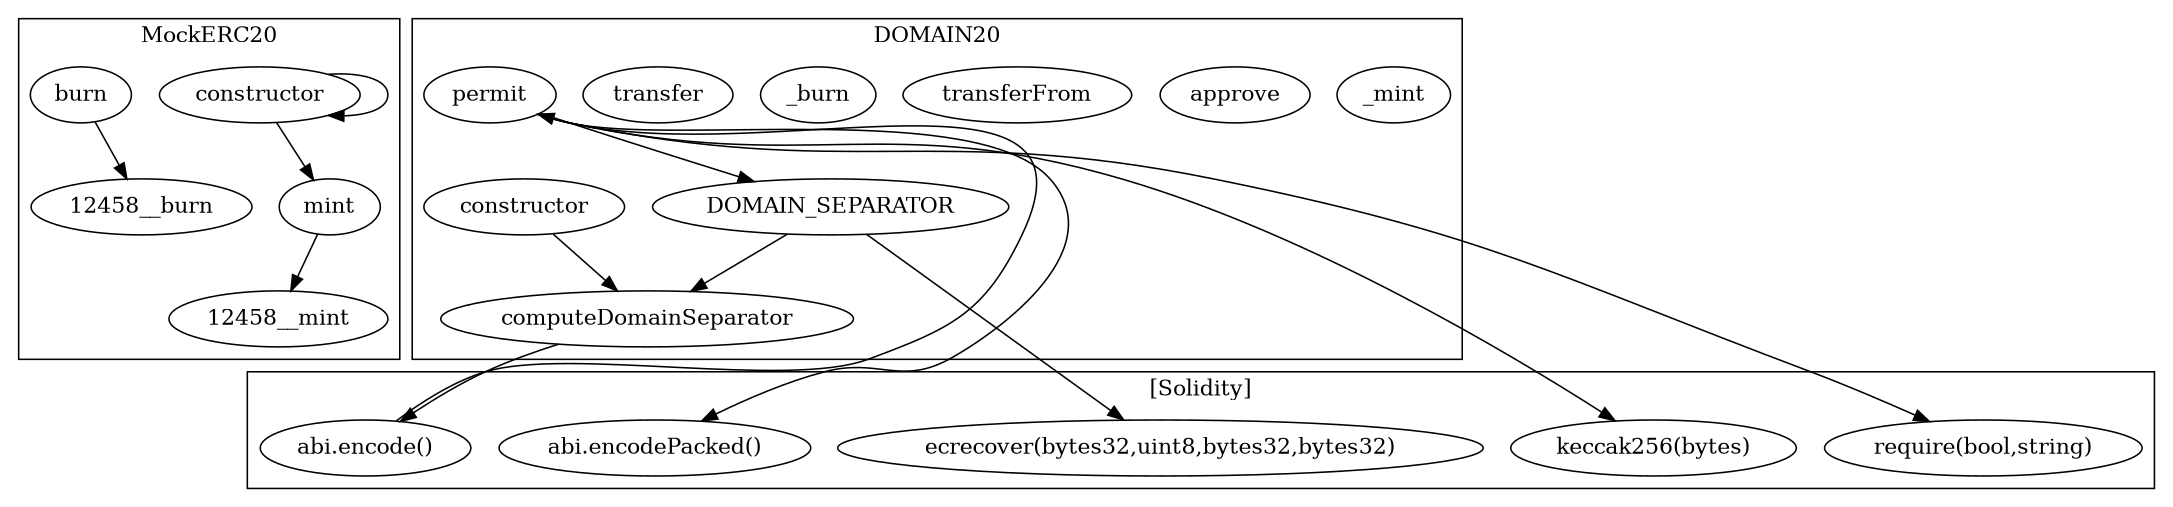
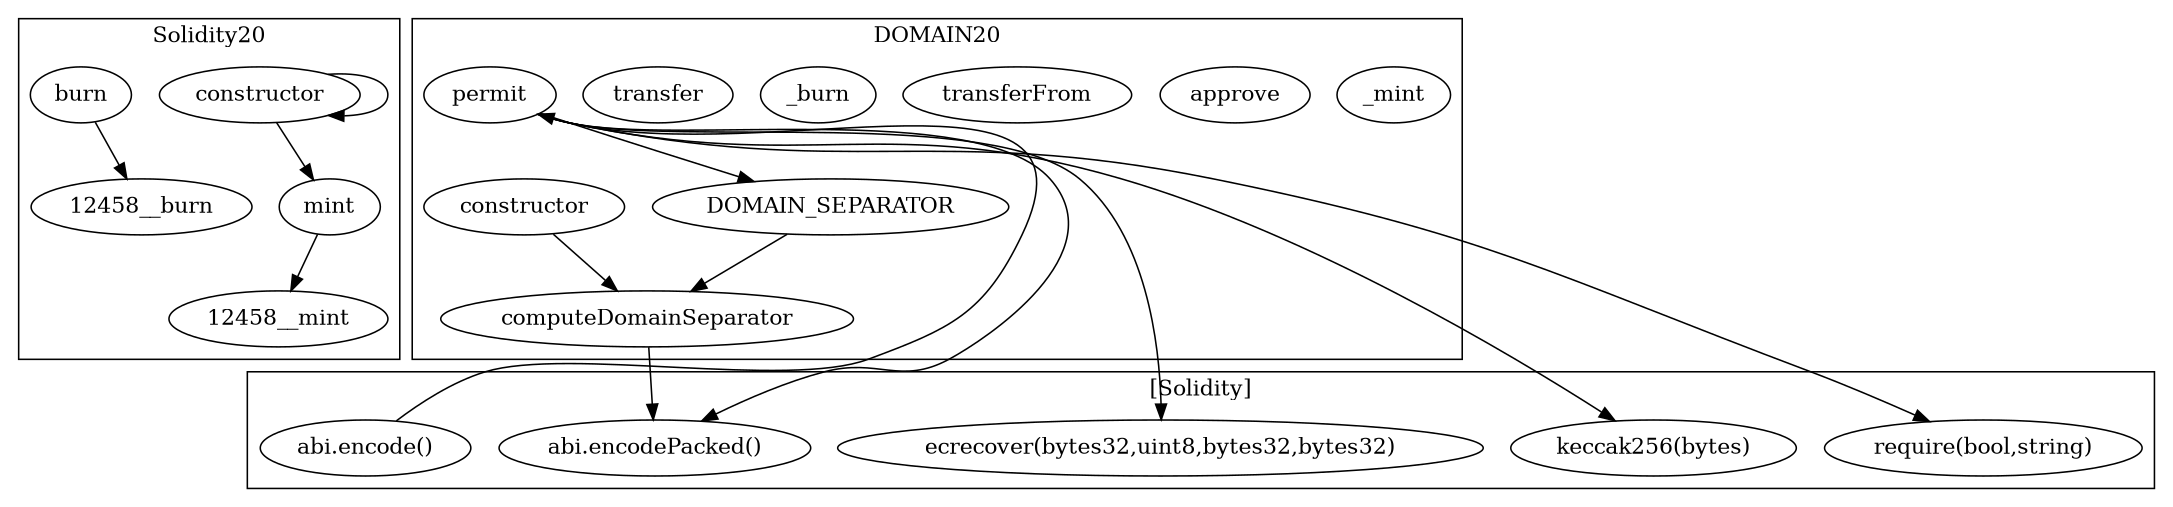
cluster "MockERC20": label "MockERC20" -> "Solidity20"
edge "DOMAIN_SEPARATOR" -> "ecrecover(bytes32,uint8,bytes32,bytes32)": now "permit" -> "ecrecover(bytes32,uint8,bytes32,bytes32)"
edge "computeDomainSeparator" -> "abi.encode()": now "computeDomainSeparator" -> "abi.encodePacked()"
